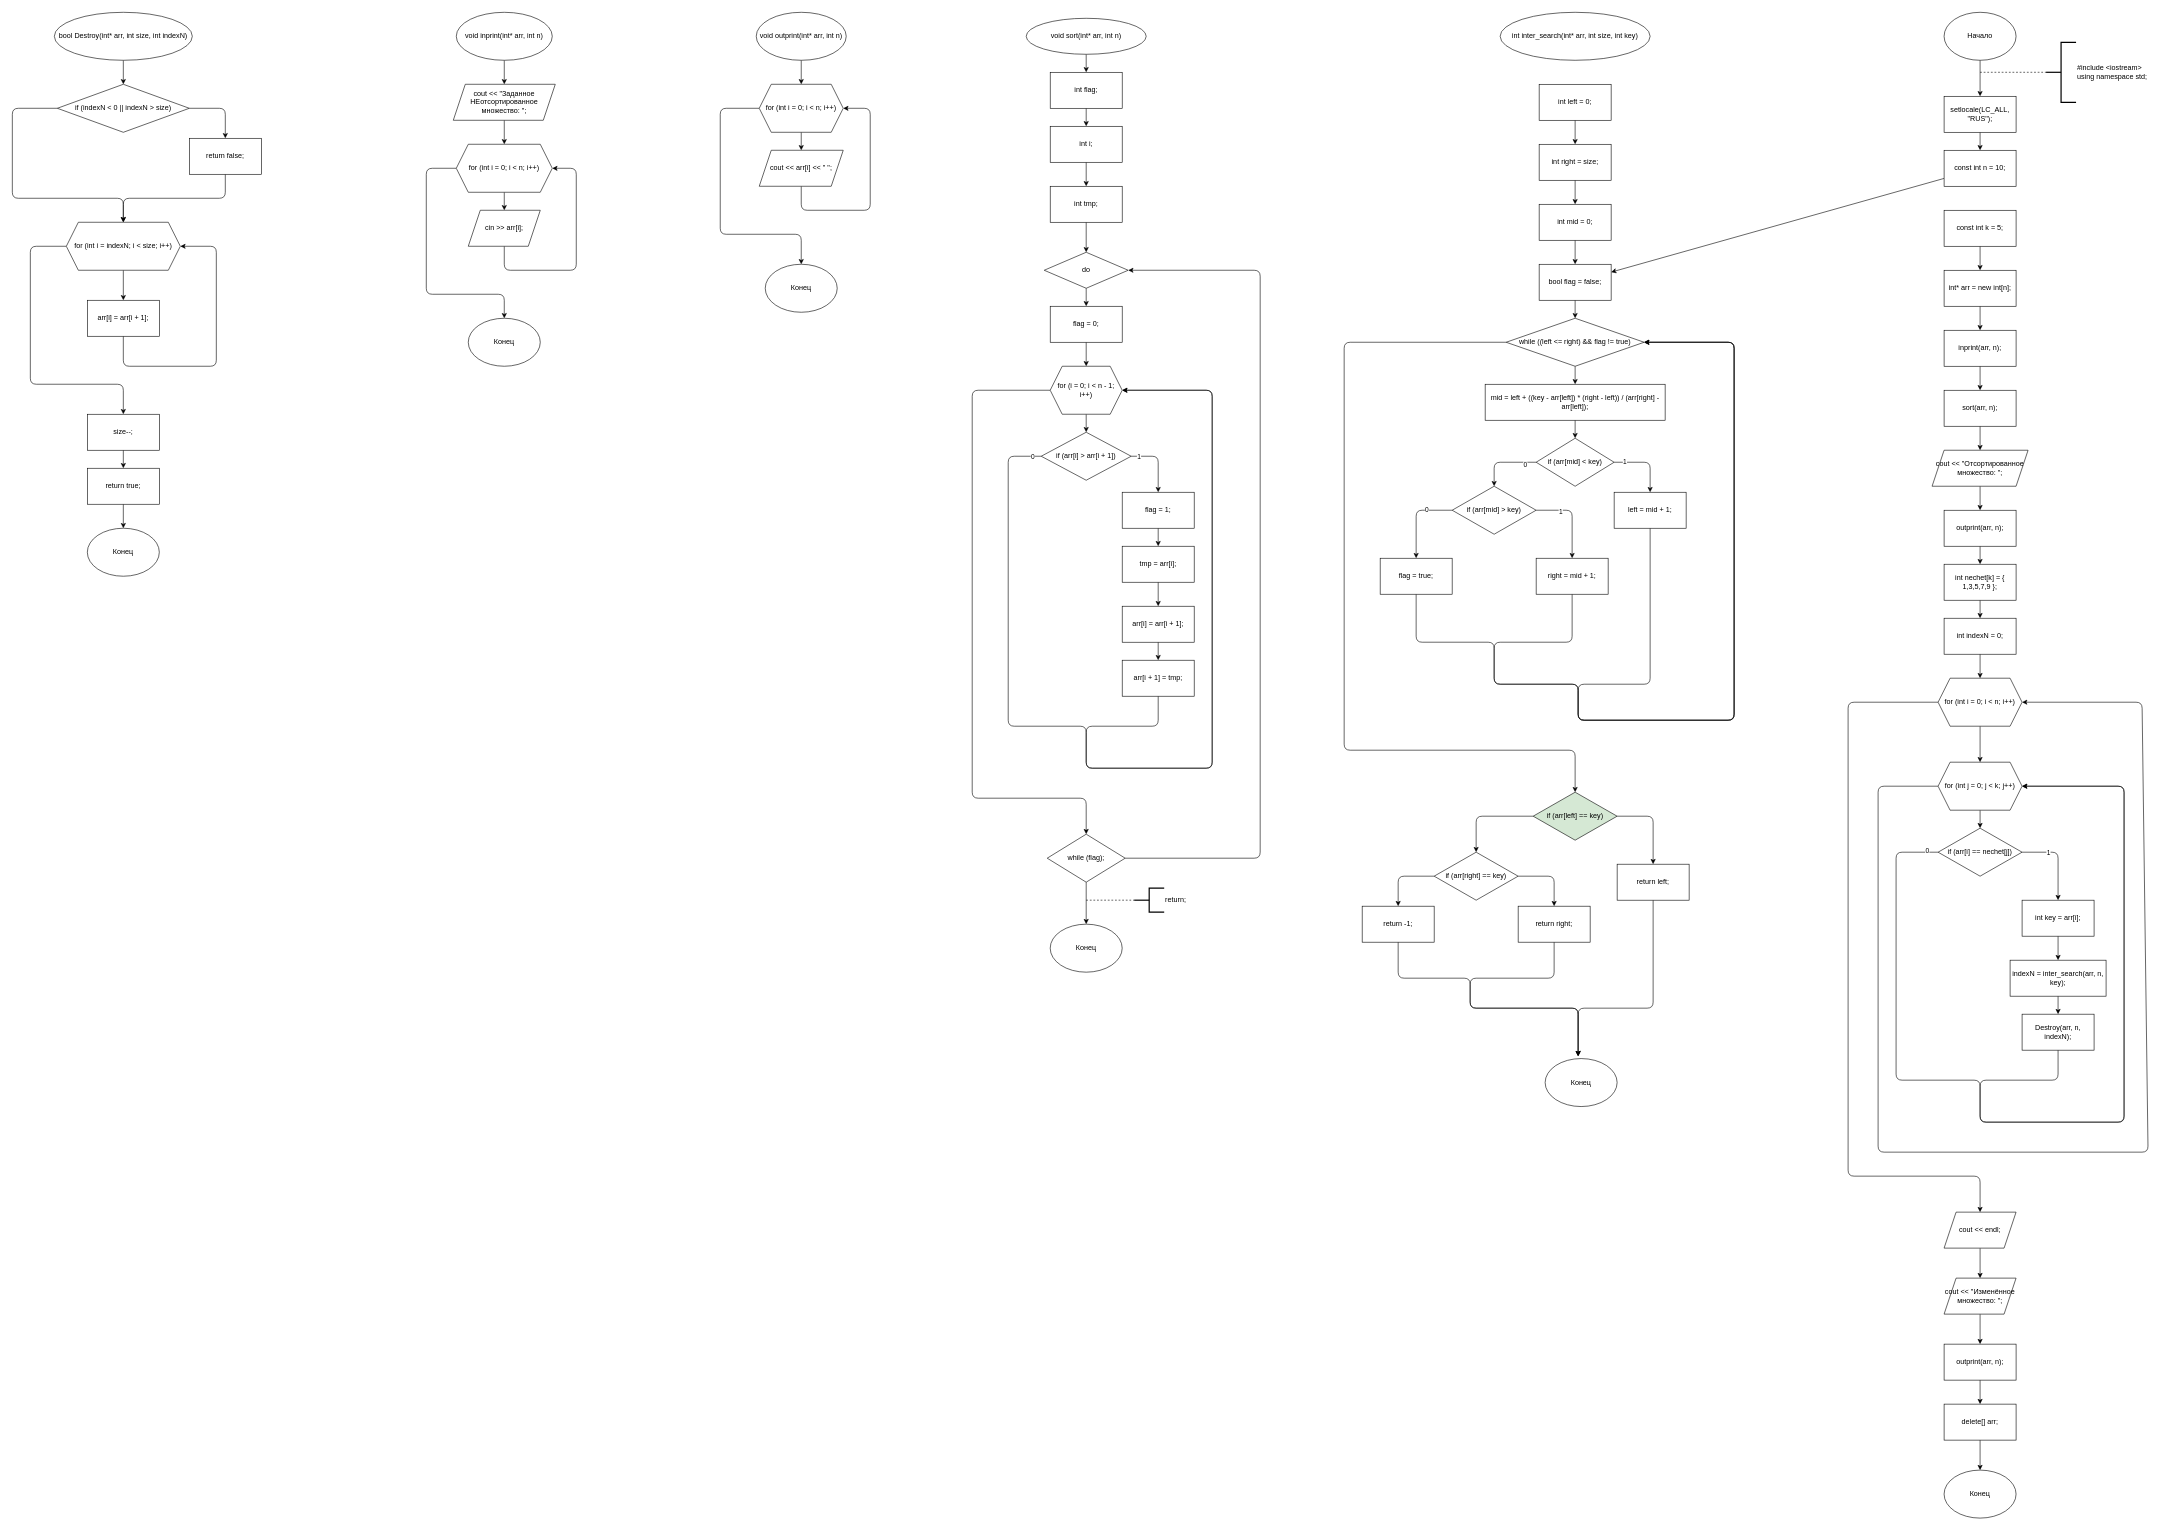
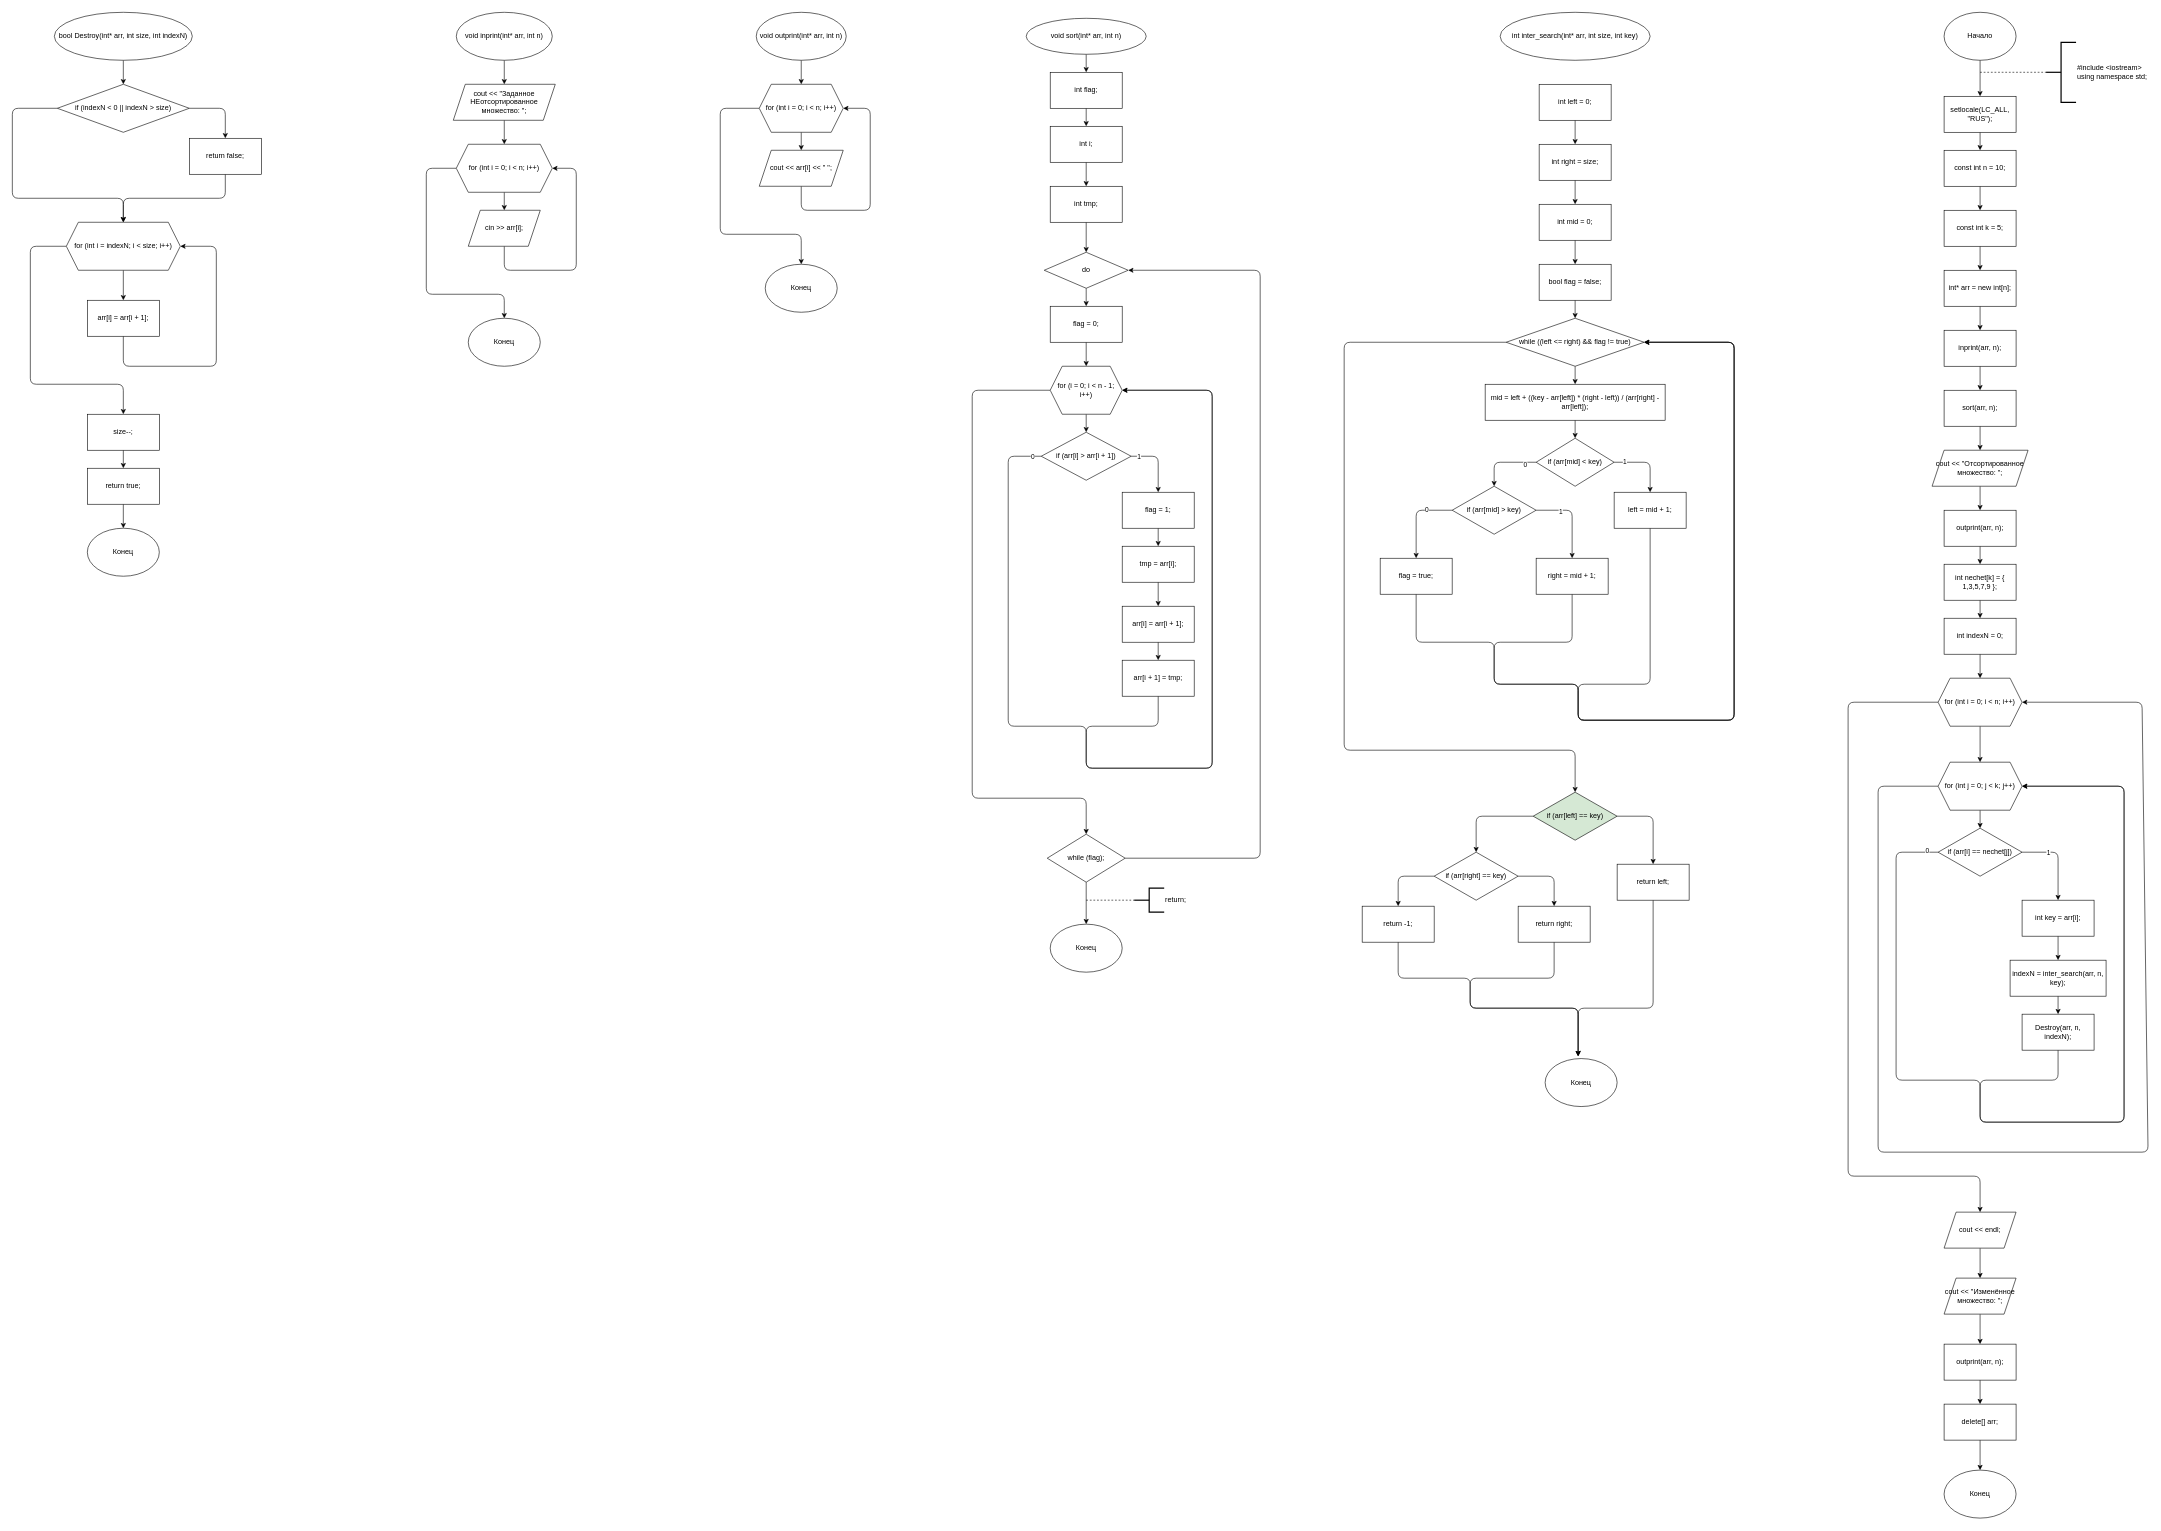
edge "const int n = 10;" -> "bool flag = false;": now "const int n = 10;" -> "const int k = 5;"
